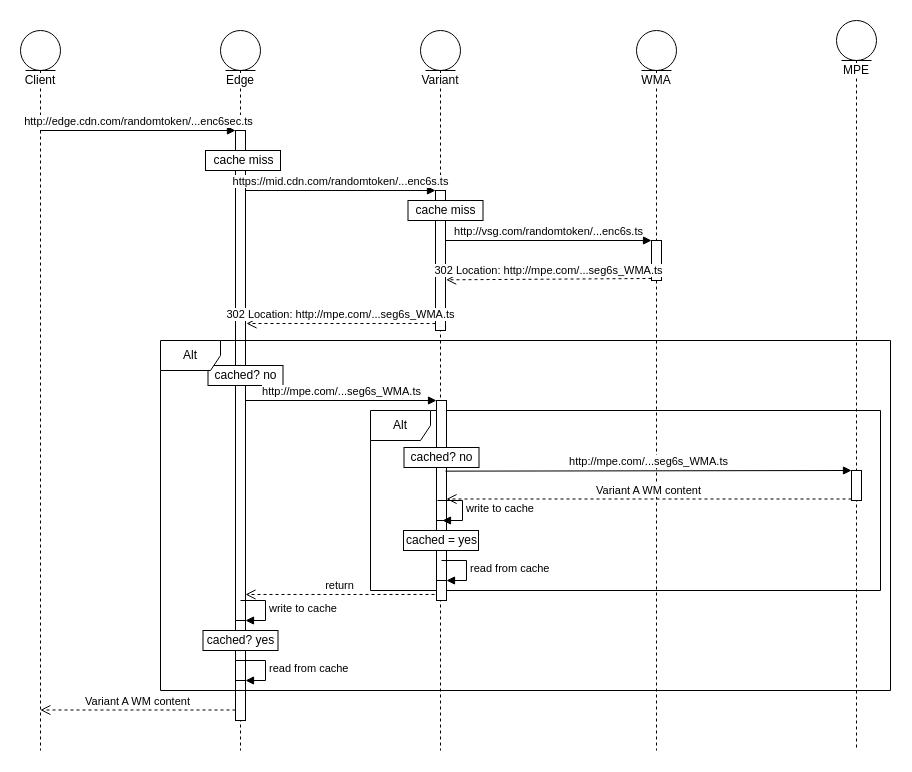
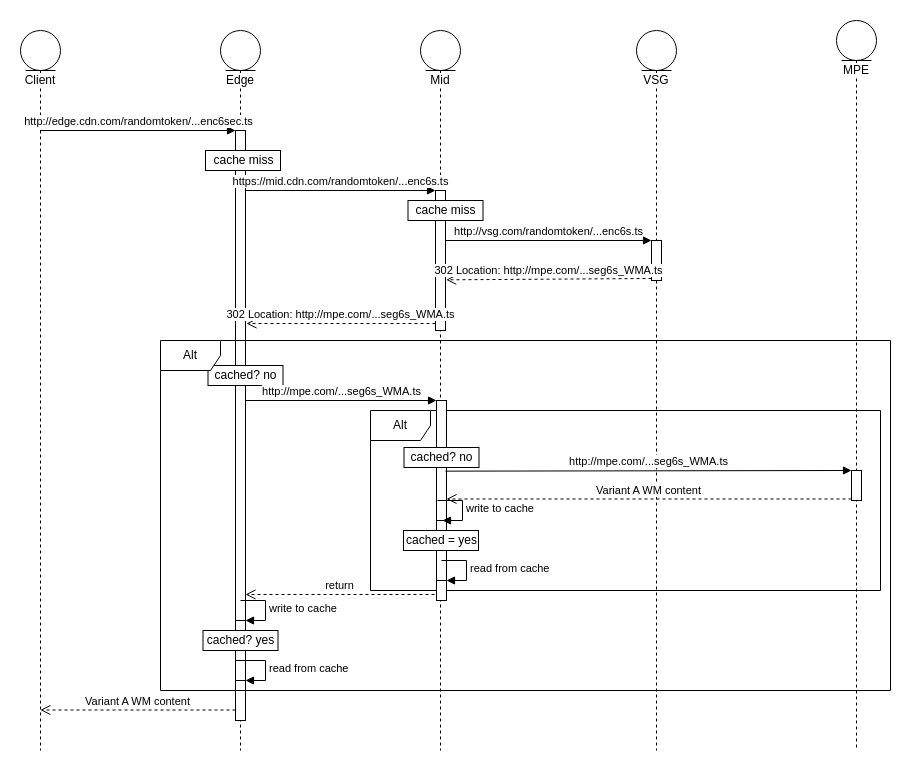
node "WMA": label "WMA" -> "VSG"
node "Variant": label "Variant" -> "Mid"
